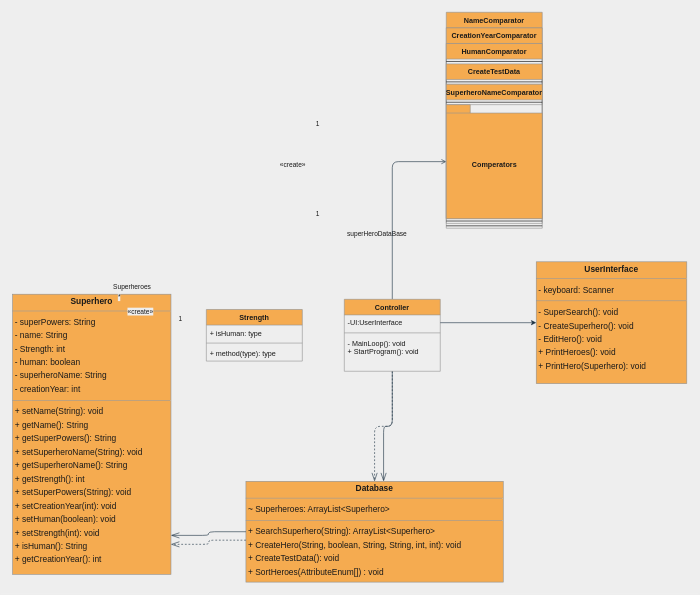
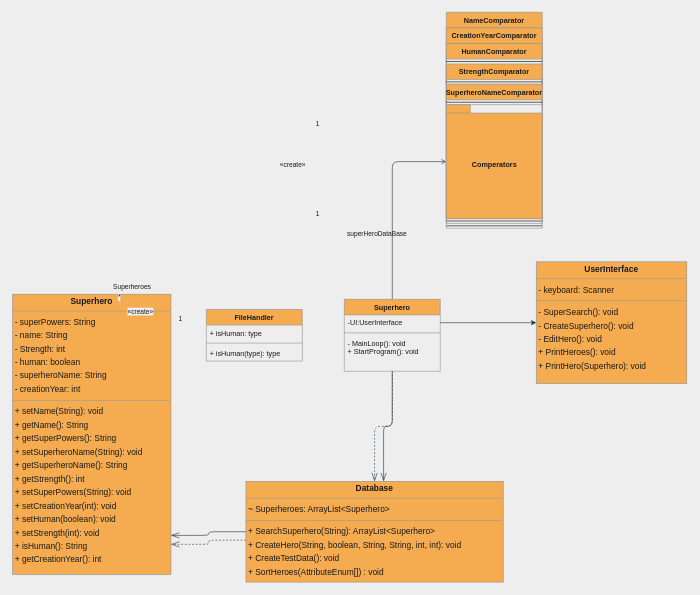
node "CreateTestData": label "CreateTestData" -> "StrengthComparator"
node "Controller": label "Controller" -> "Superhero"
node "Strength": label "Strength" -> "FileHandler"
node "+ method(type): type": label "+ method(type): type" -> "+ isHuman(type): type"
